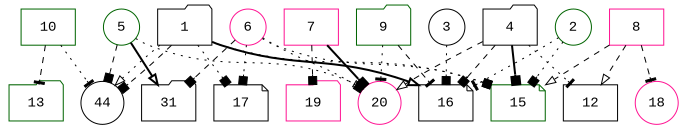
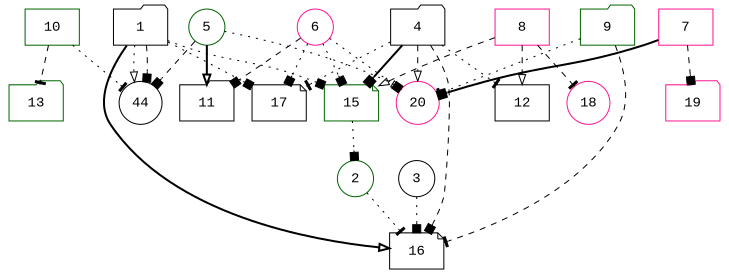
edge "4" -> "17": added
edge "2" -> "15": reversed
node "31": label "31" -> "11"
